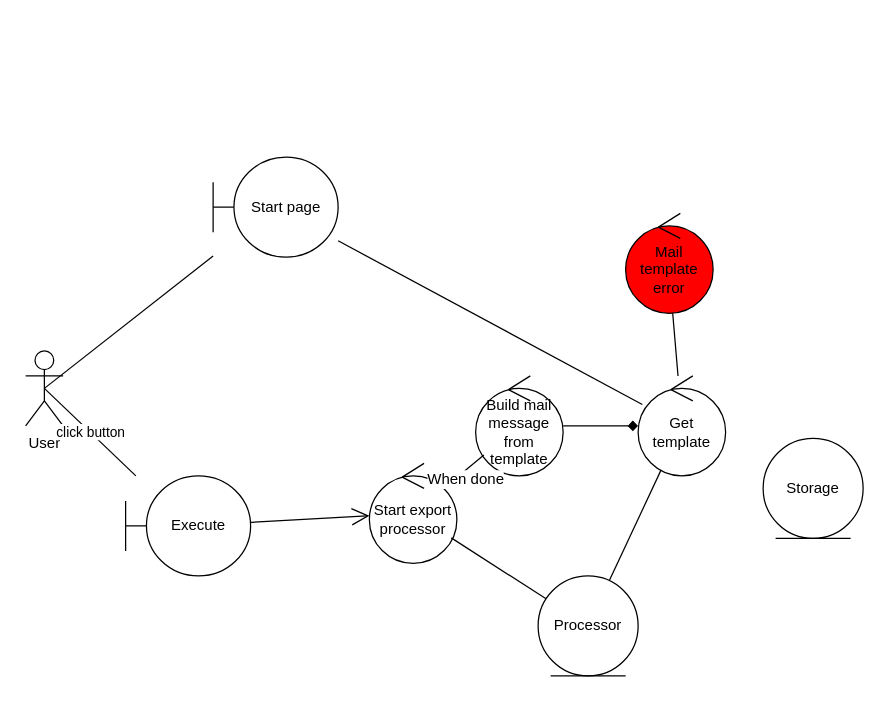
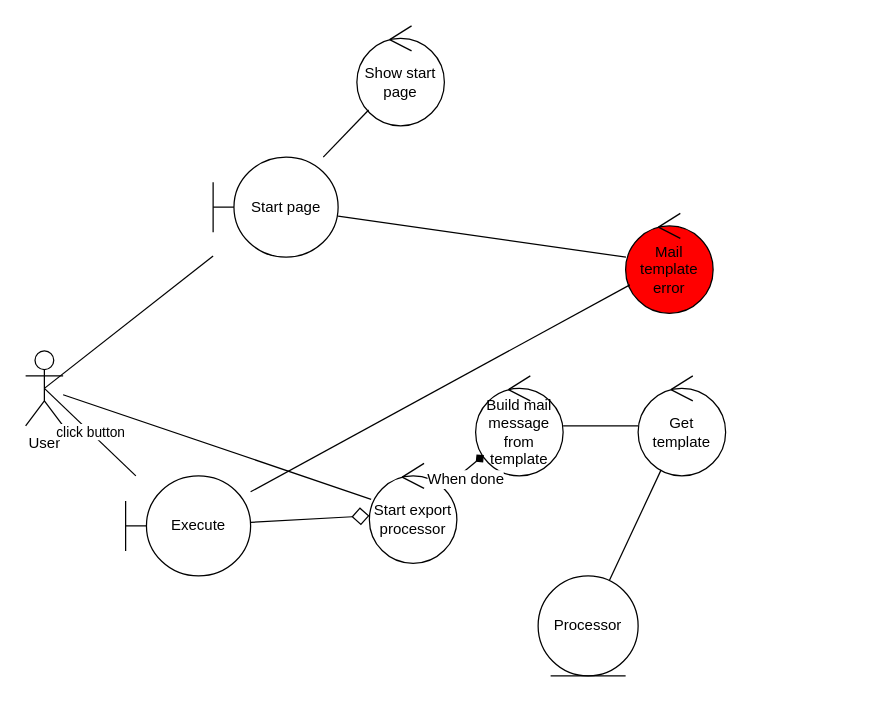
node "Show start page": added
edge "Show start page" -- "Start page": added
edge "Start page" -- "Get template": now "Start page" -- "Mail template error"
edge "Mail template error" -- "Get template": now "Mail template error" -- "Execute"
edge "Build mail message from template" -> "Get template": arrowhead diamond -> none
edge "Build mail message from template" -- "Start export processor": arrowhead none -> diamond
node "Storage": removed
edge "Execute" -> "Start export processor": arrowhead open -> diamond
edge "Start export processor" -- "Processor": now "Start export processor" -- "User"
